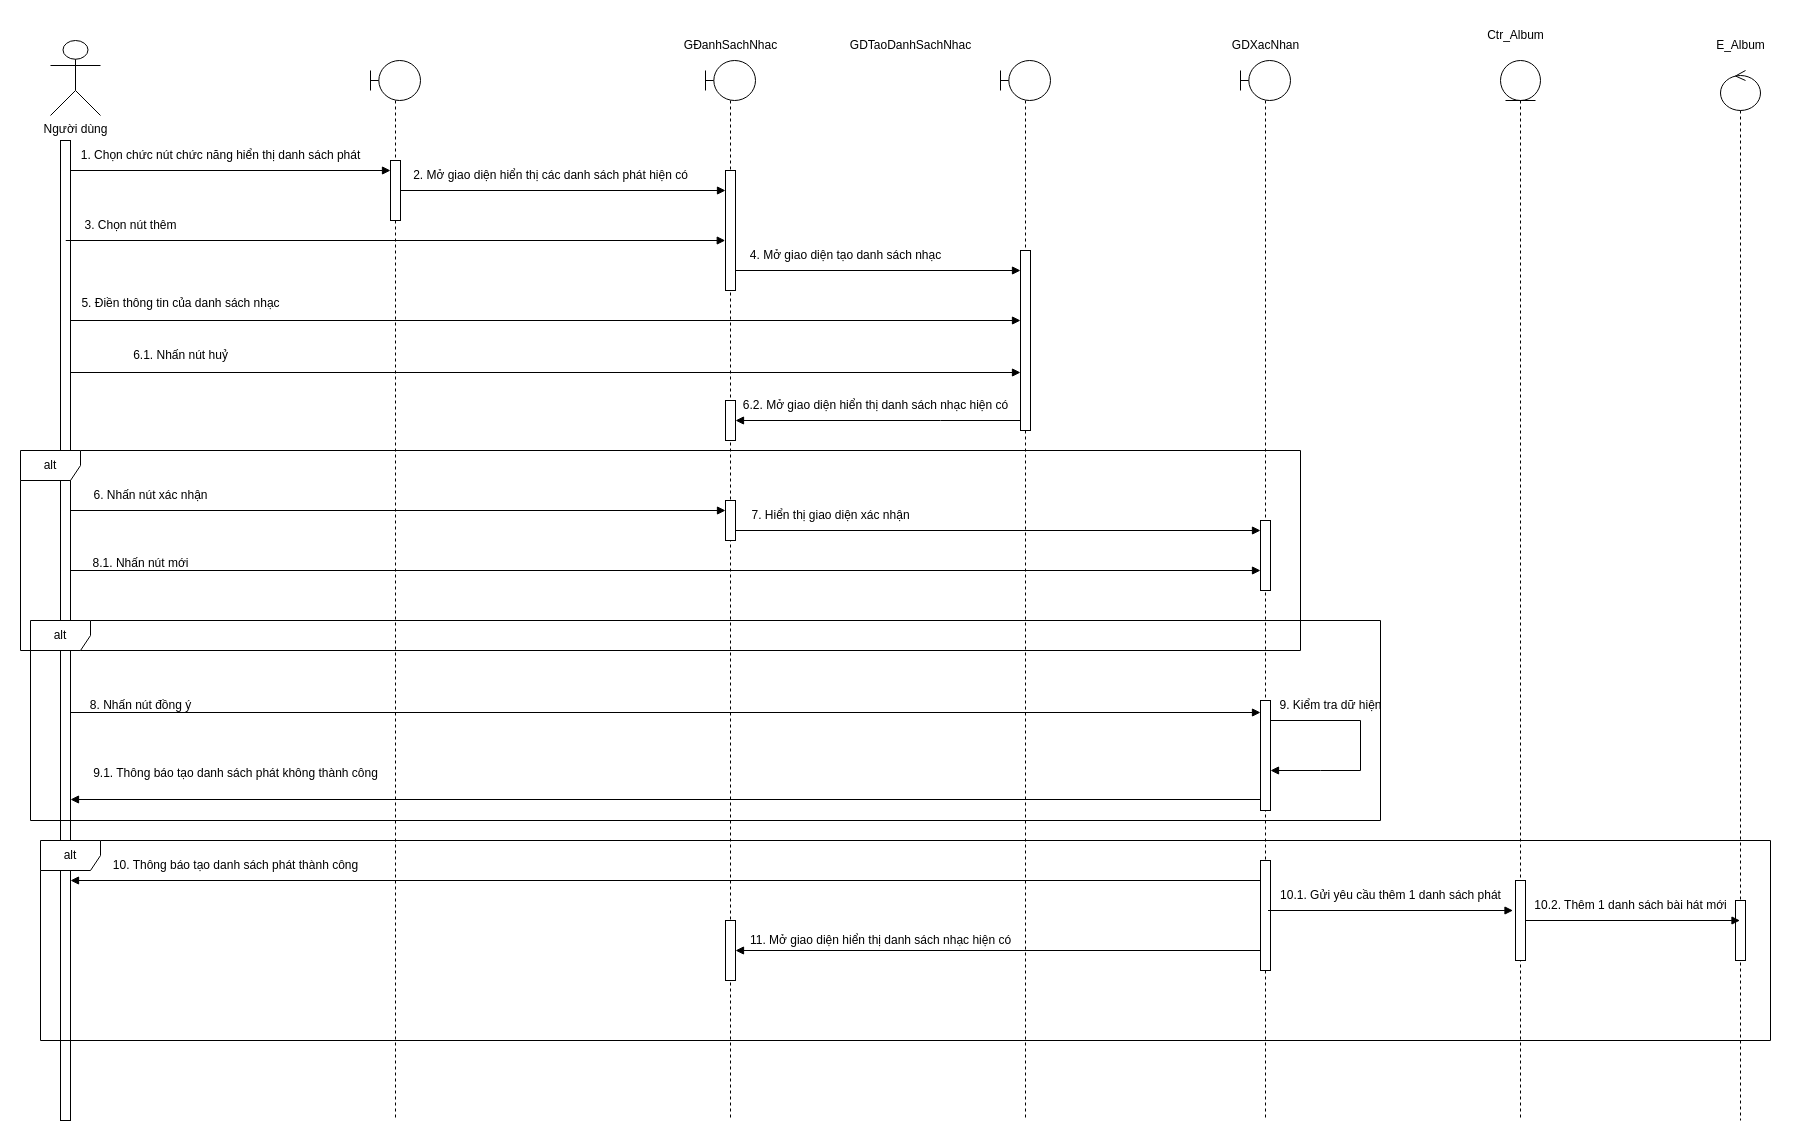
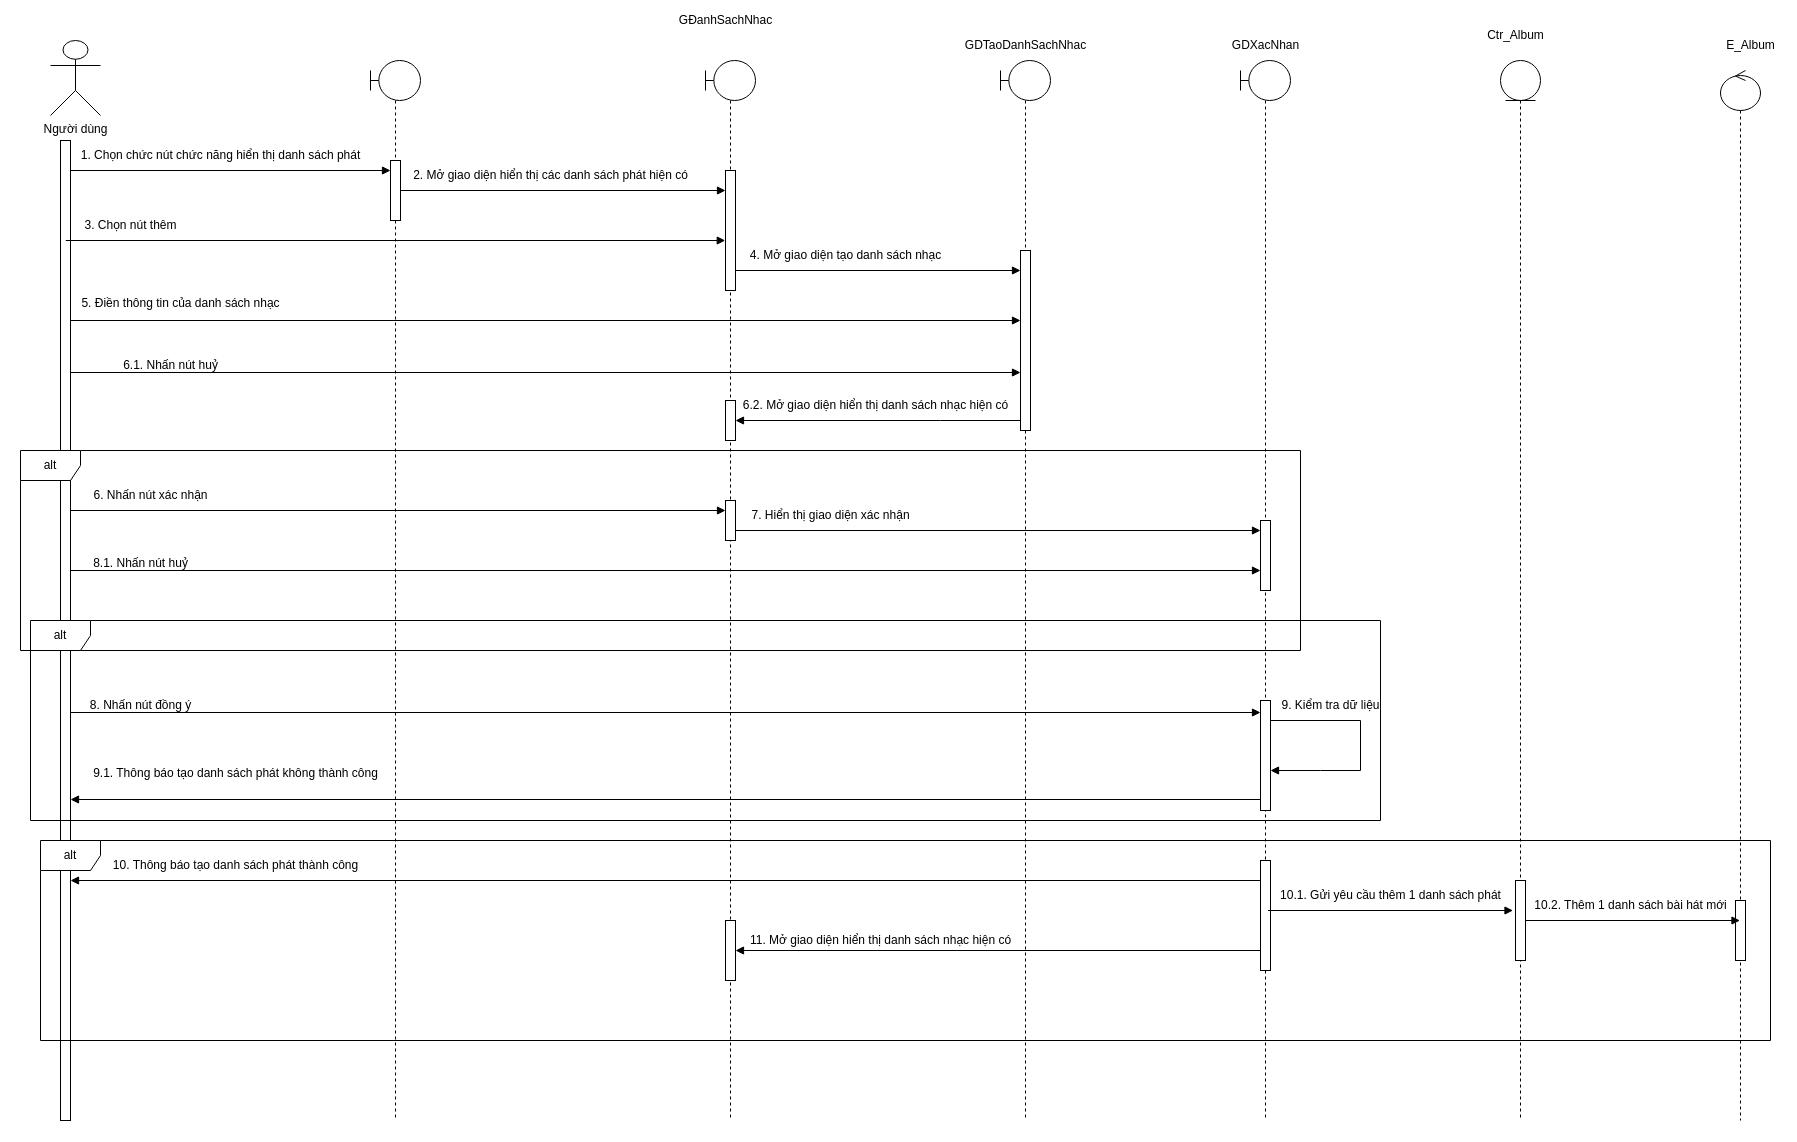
node "GĐanhSachNhac": moved (731, 46) -> (726, 21)
node "GDTaoDanhSachNhac": moved (911, 46) -> (1026, 46)
node "E_Album": moved (1741, 46) -> (1751, 46)
node "6.1. Nhấn nút huỷ": moved (181, 356) -> (171, 366)
node "8.1. Nhấn nút mới": label "8.1. Nhấn nút mới" -> "8.1. Nhấn nút huỷ"
node "9. Kiểm tra dữ hiện": label "9. Kiểm tra dữ hiện" -> "9. Kiểm tra dữ liệu"
